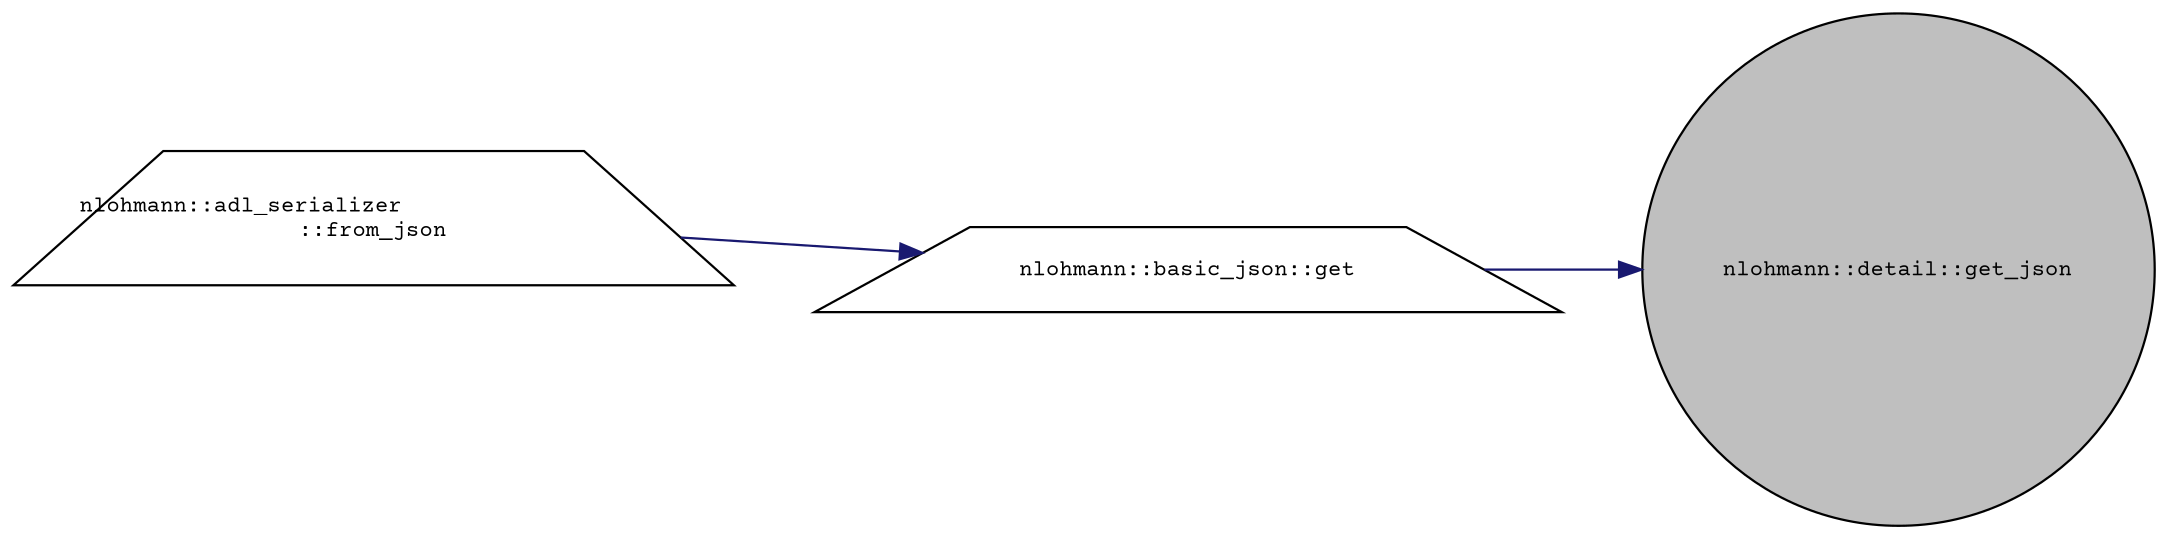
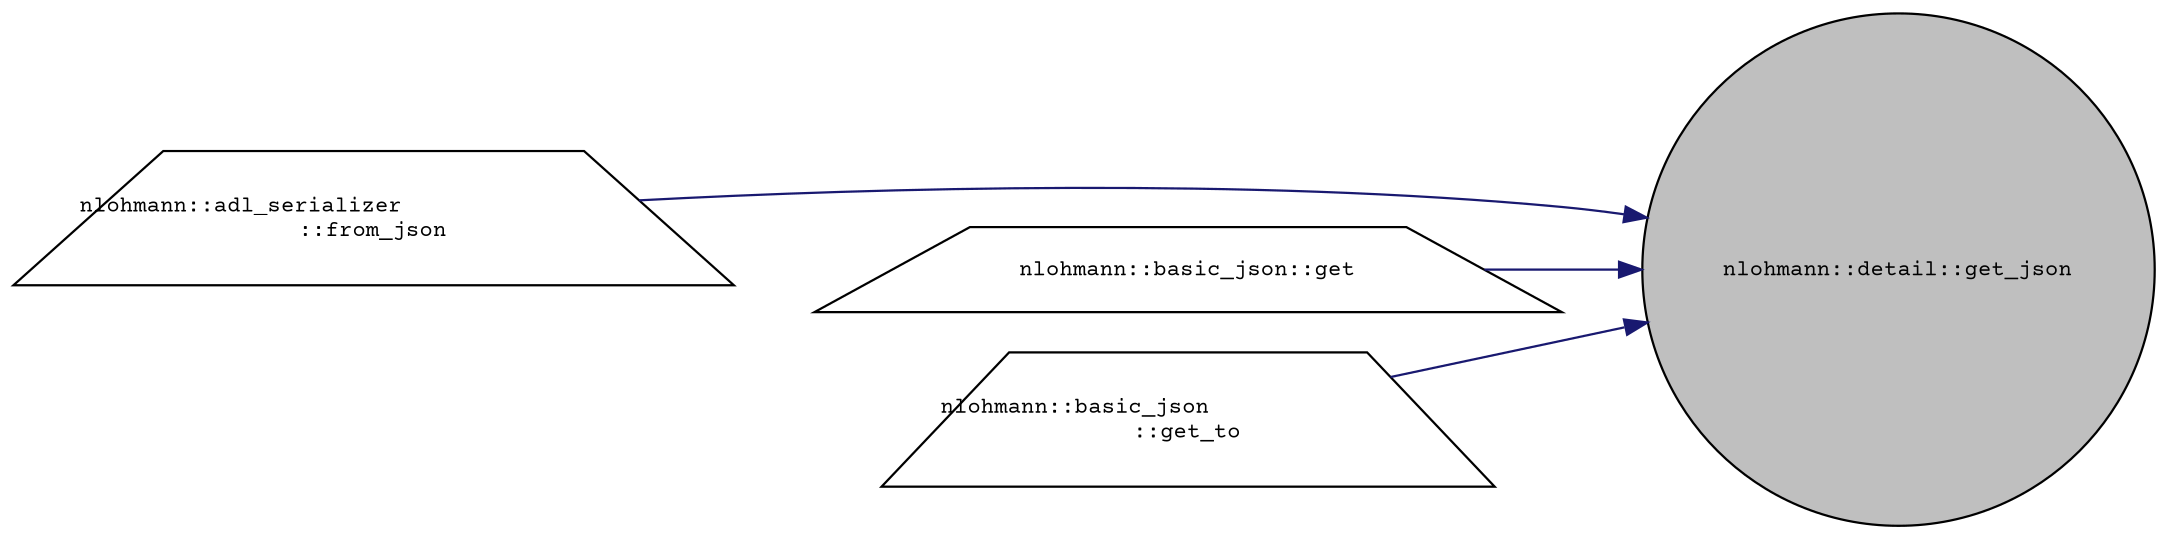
edge "nlohmann::adl_serializer ::from_json" -> "nlohmann::basic_json::get": now "nlohmann::adl_serializer ::from_json" -> "nlohmann::detail::get_json"
node "nlohmann::basic_json ::get_to": added
